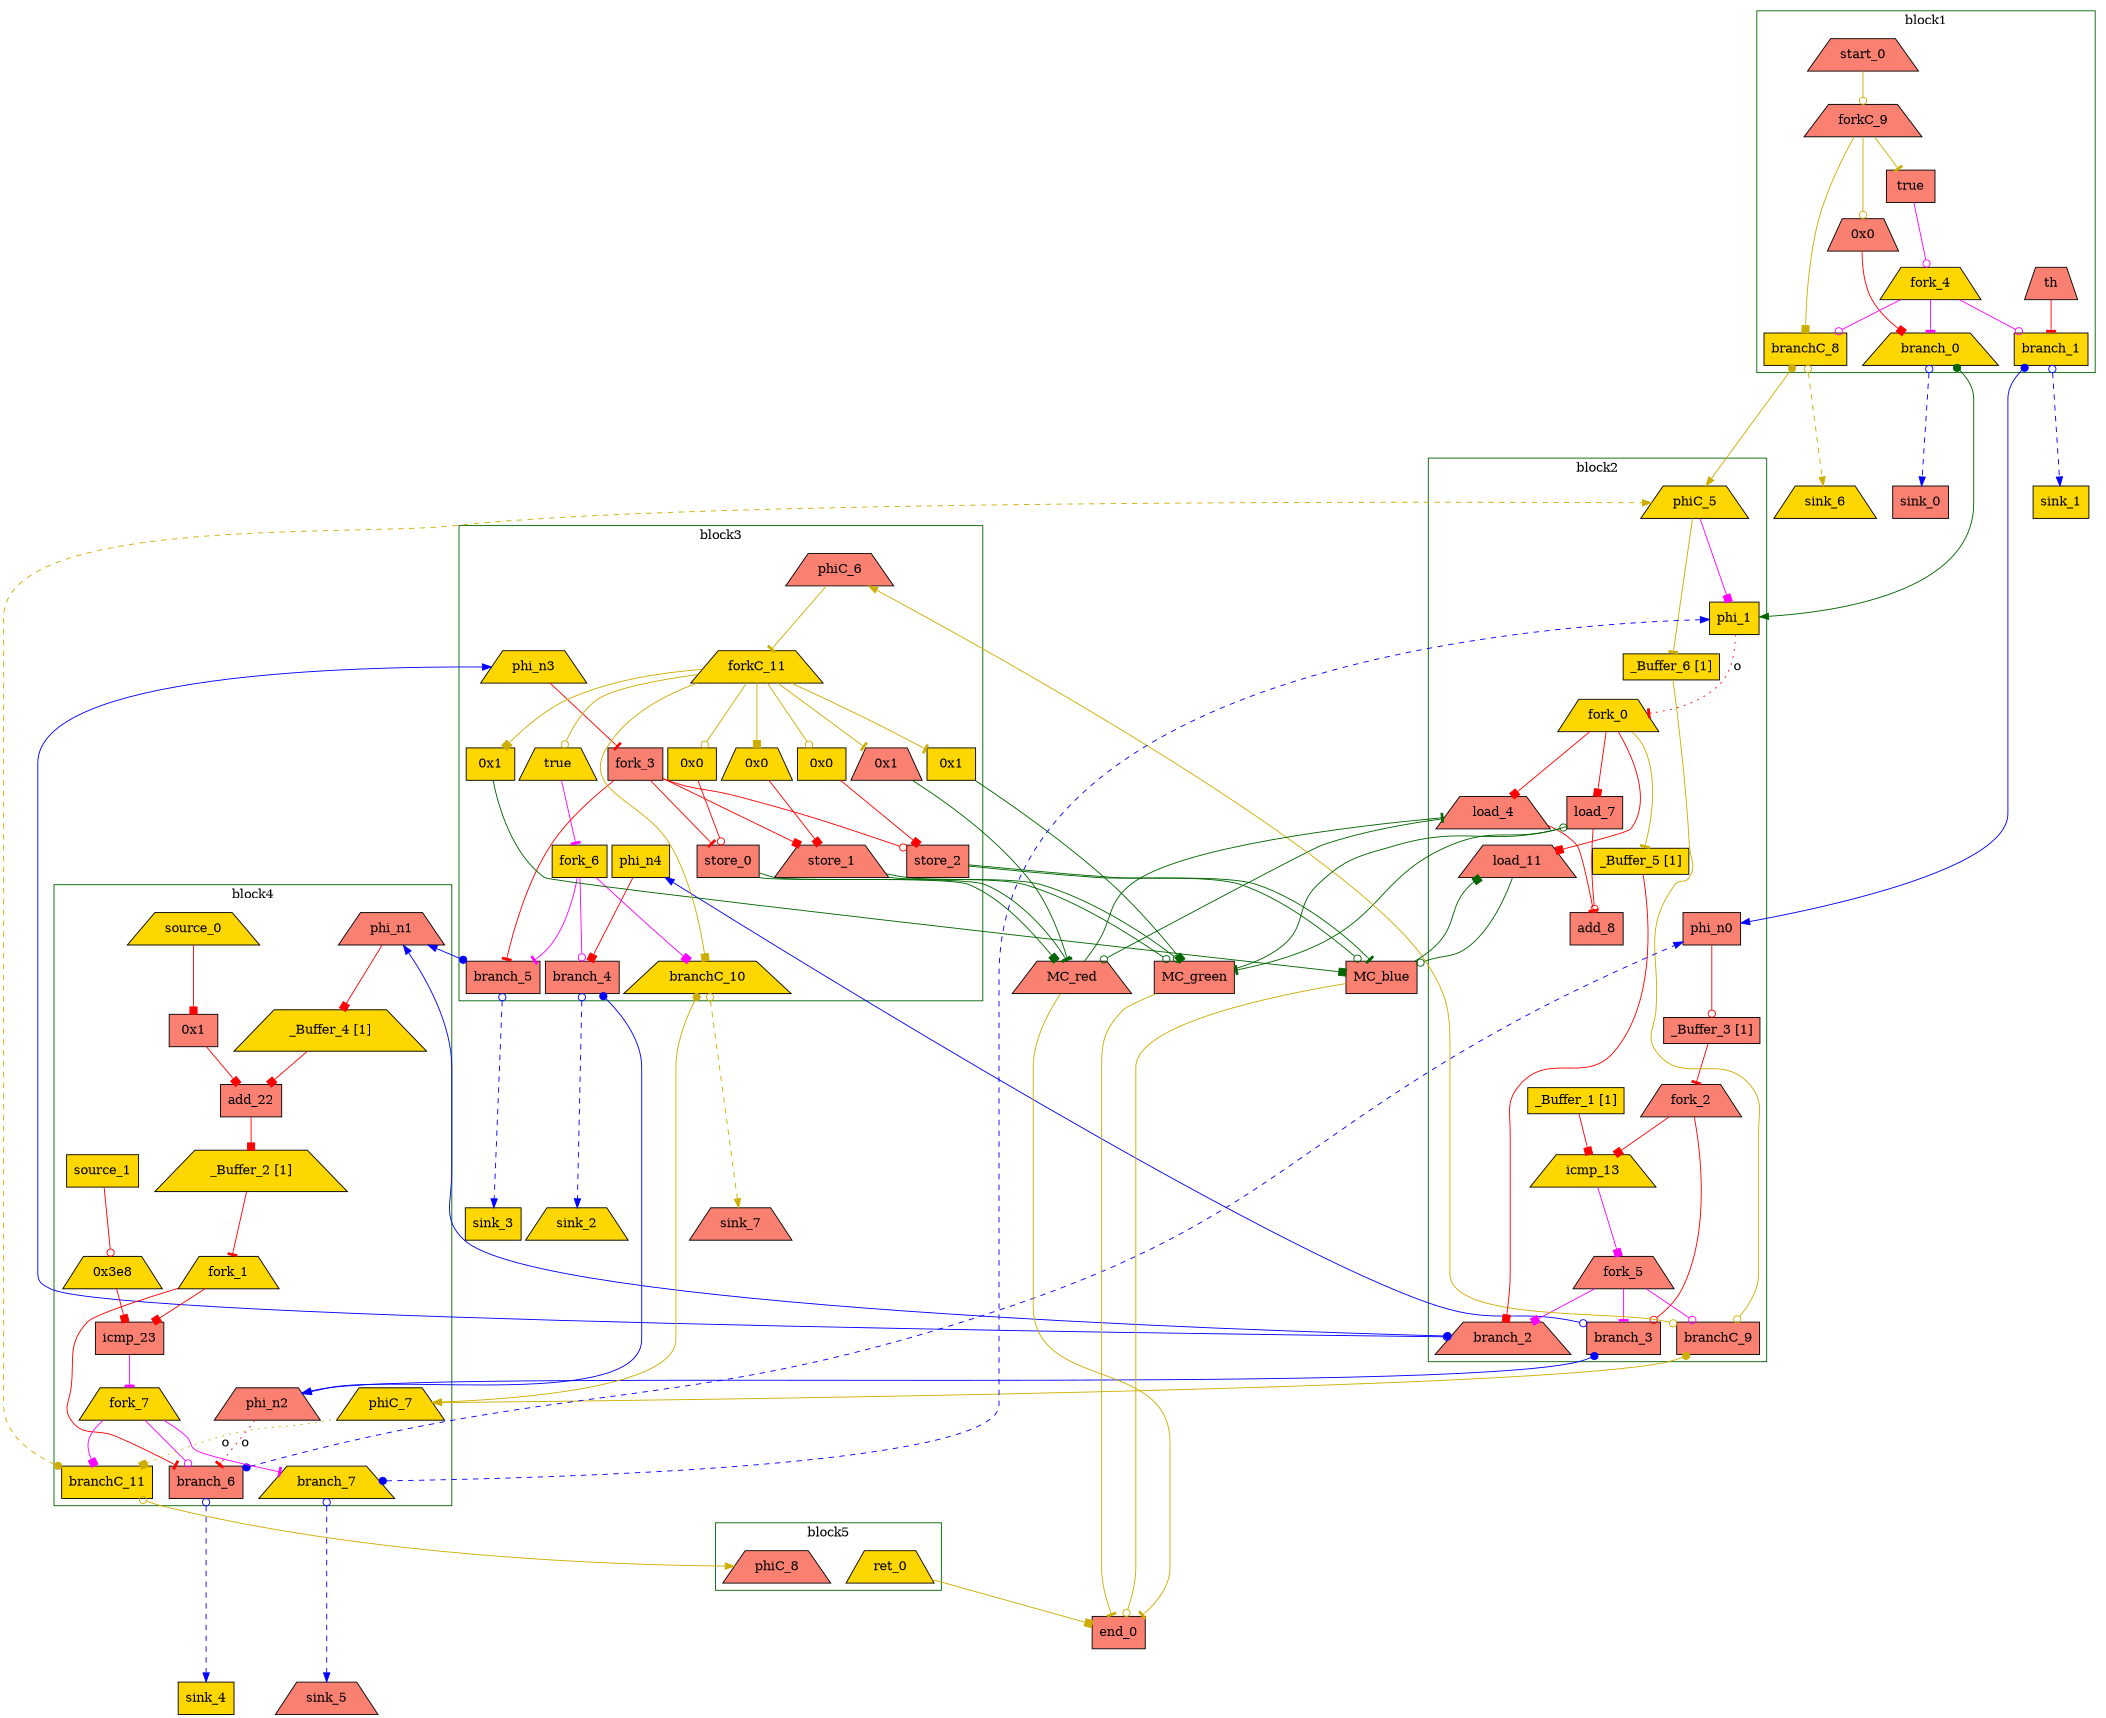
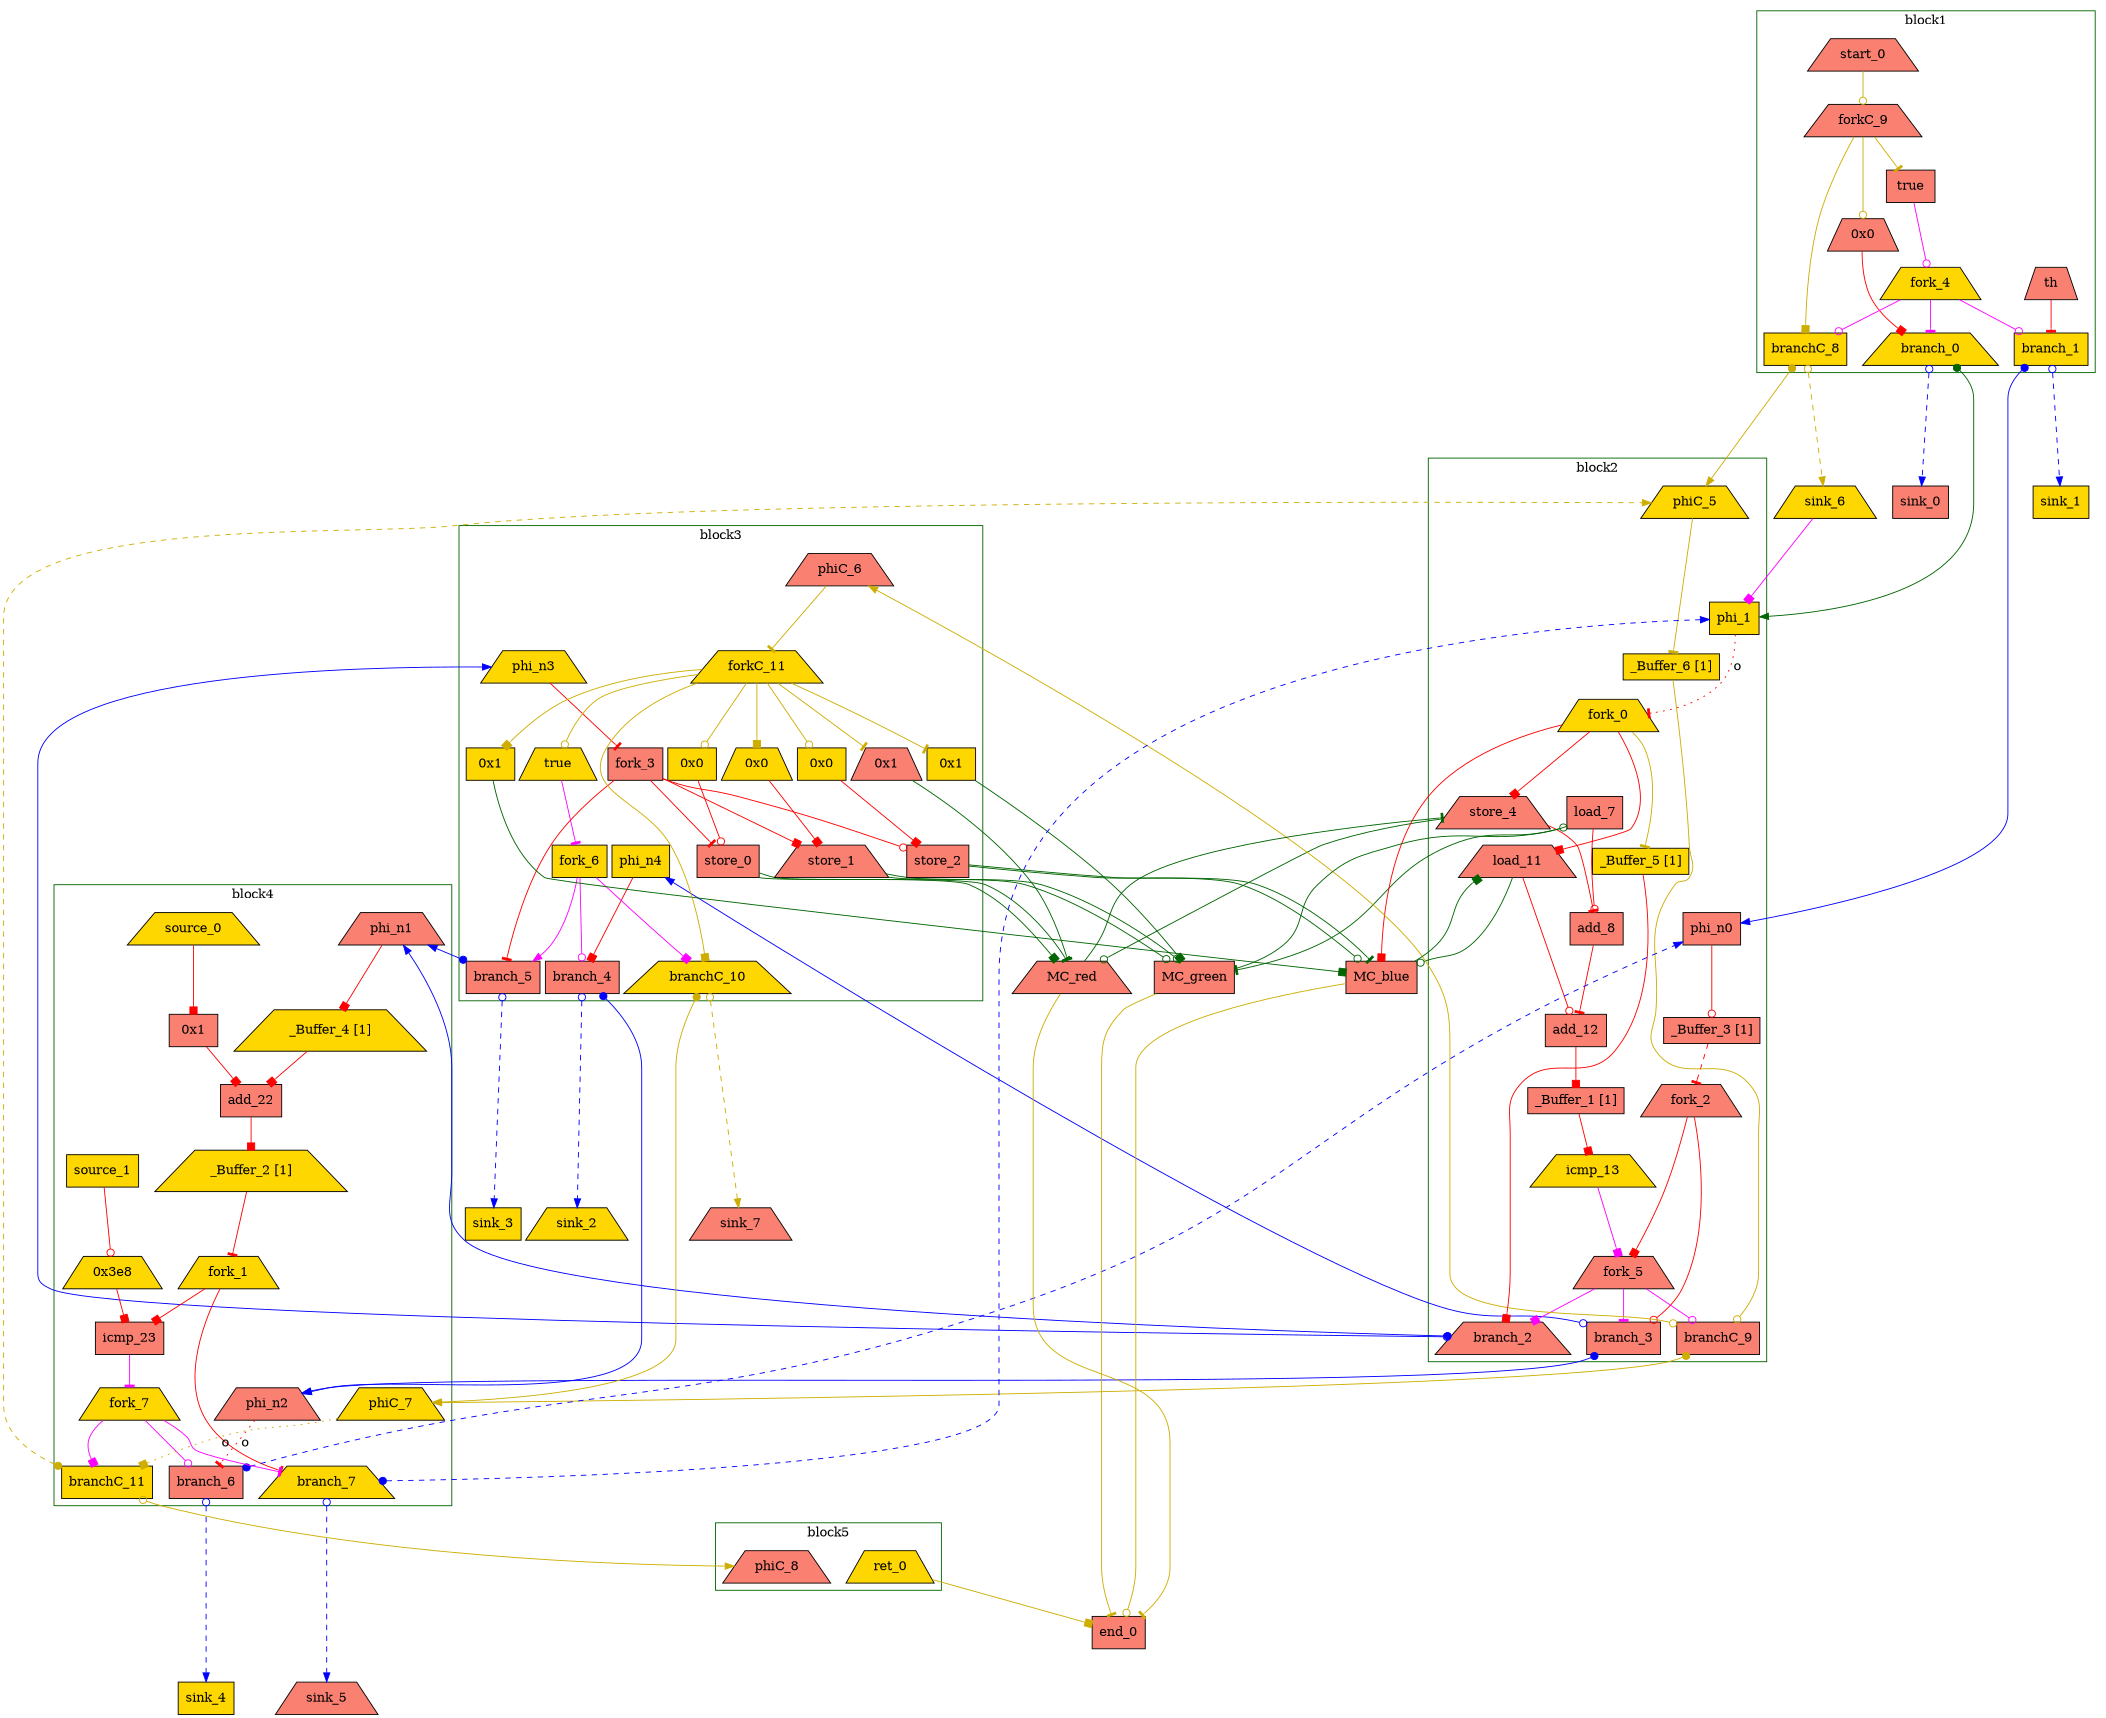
edge "phiC_5" -> "phi_1": now "sink_6" -> "phi_1"
edge "fork_0" -> "load_7": now "fork_0" -> "MC_blue"
node "load_4": label "load_4" -> "store_4"
edge "fork_6" -> "branch_5": arrowhead tee -> normal
node "add_12": added
edge "_Buffer_3 [1]" -> "fork_2": style solid -> dashed
node "_Buffer_1 [1]": fillcolor gold -> salmon
edge "fork_2" -> "icmp_13": now "fork_2" -> "fork_5"
edge "fork_1" -> "branch_6": now "fork_1" -> "branch_7"
